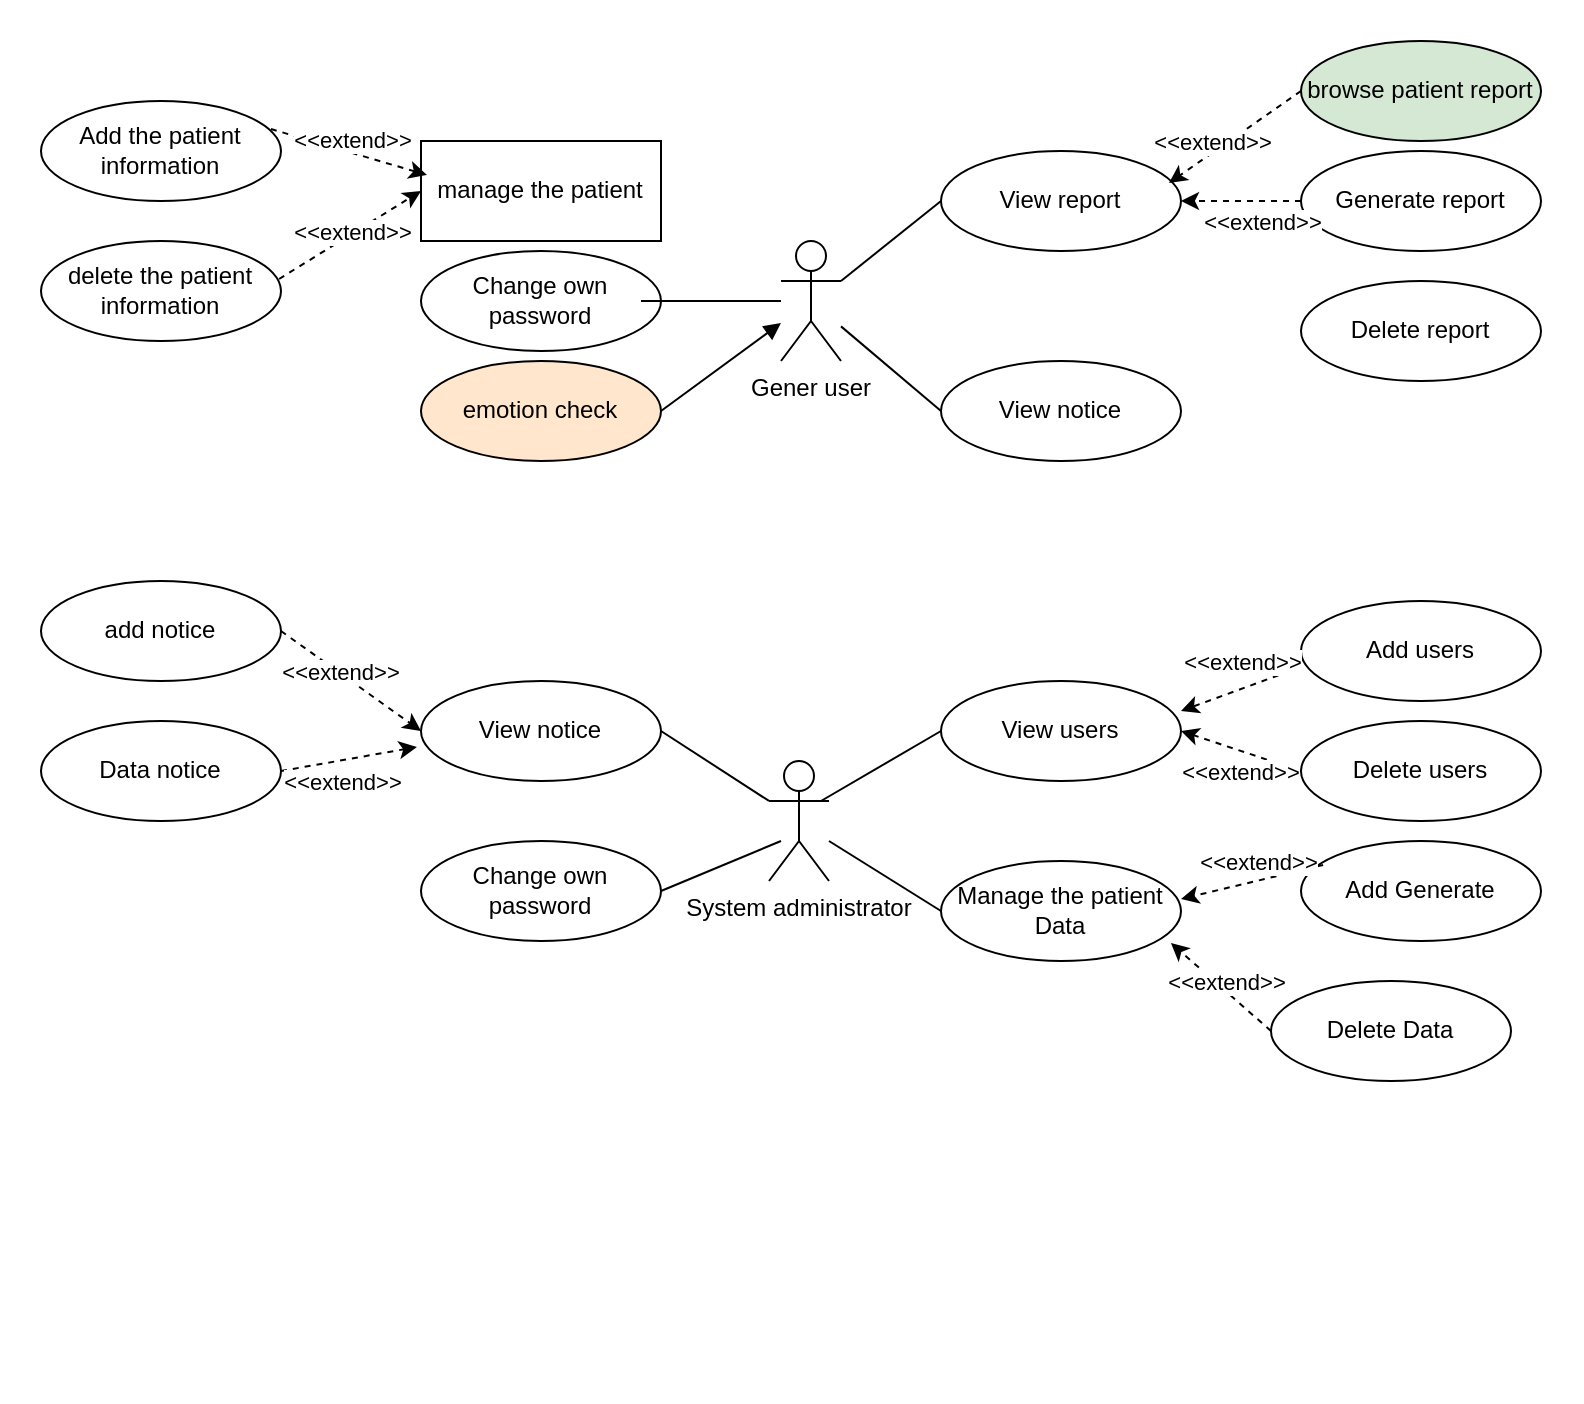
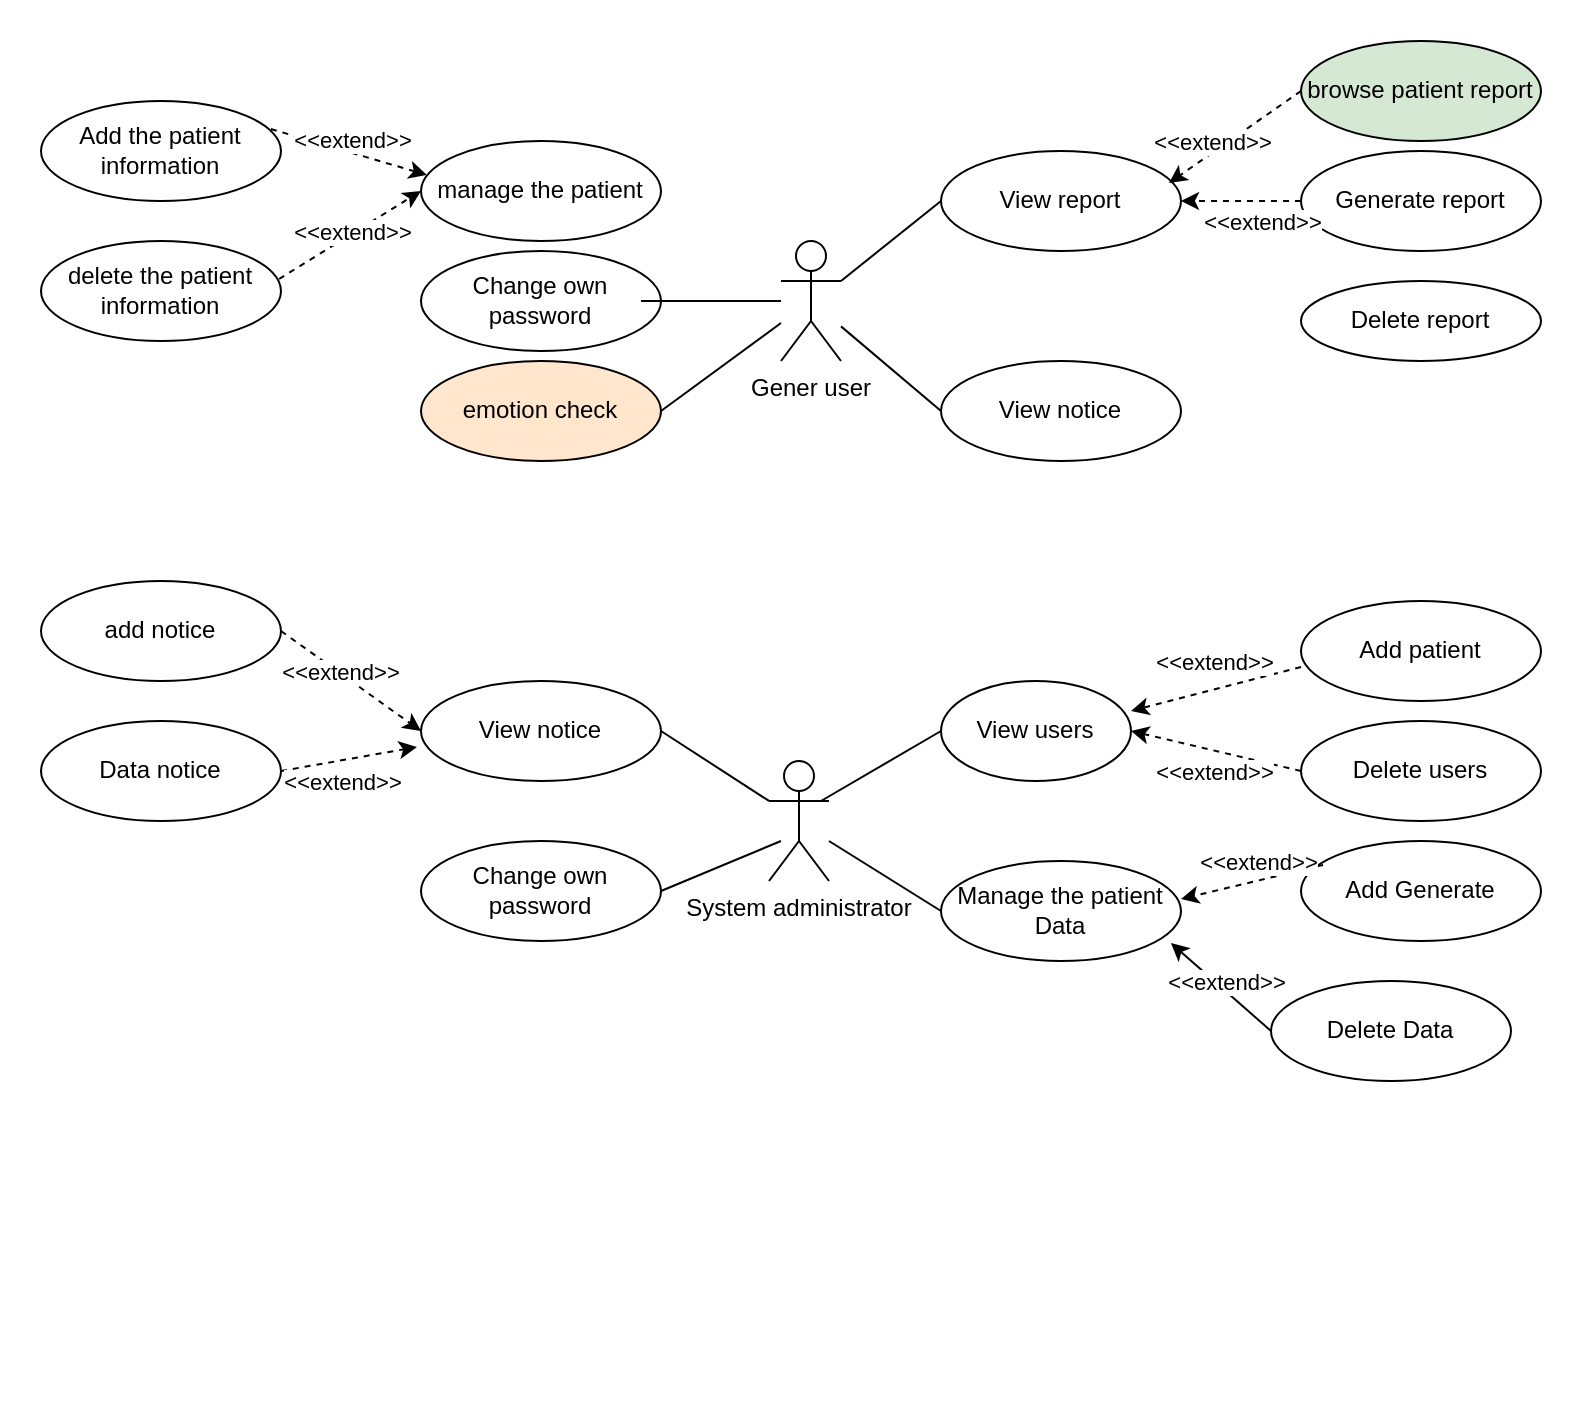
node "manage the patient": shape rectangle -> ellipse
node "Delete report": size 240x100 -> 240x80
edge "emotion check" -> "Gener user": arrowhead block -> none
node "Add users": label "Add users" -> "Add patient"
node "View users": size 240x100 -> 190x100
edge "Delete Data" -> "Manage the patient Data": style dashed -> solid
